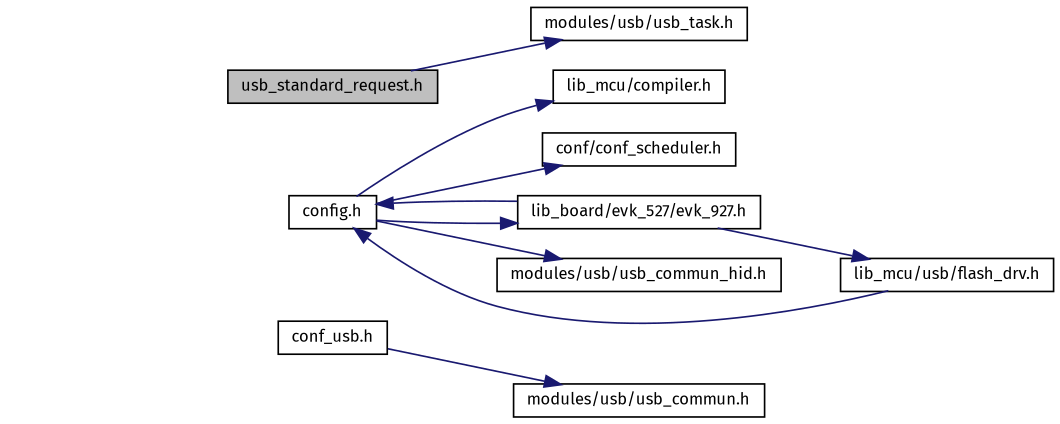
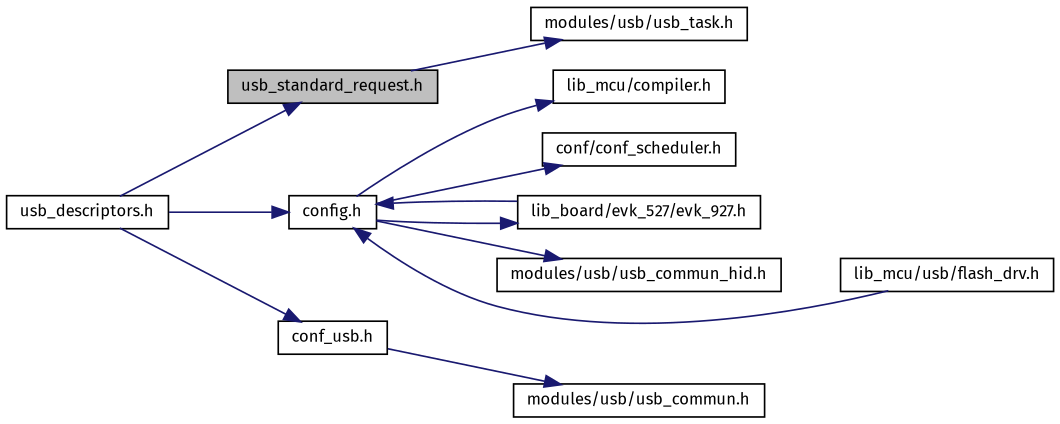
node "usb_descriptors.h": added
edge "lib_board/evk_527/evk_927.h" -> "lib_mcu/usb/flash_drv.h": removed
